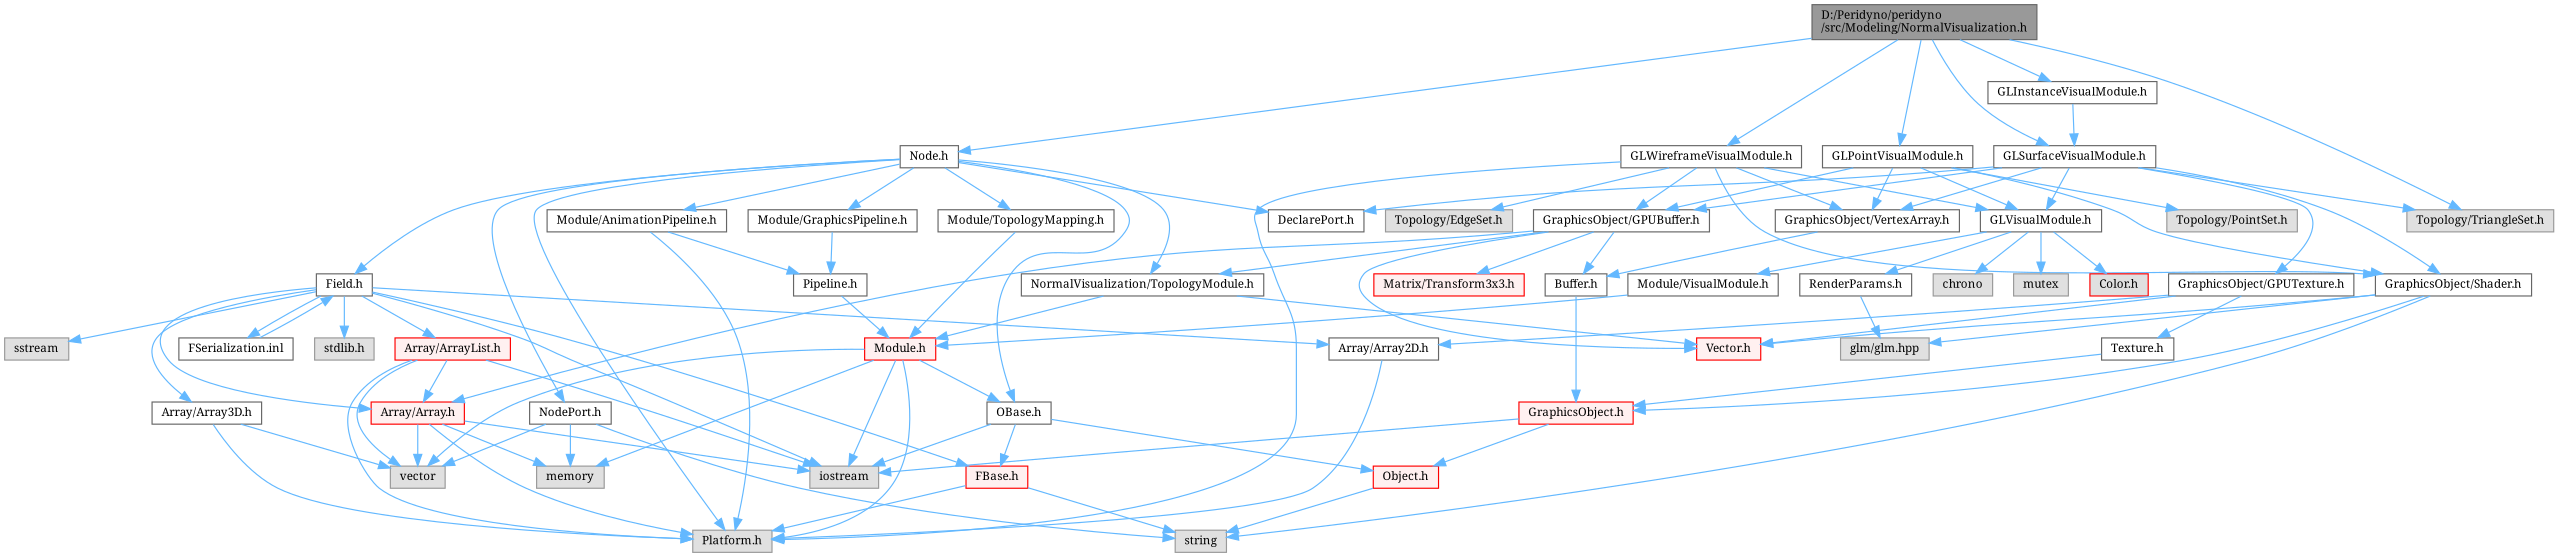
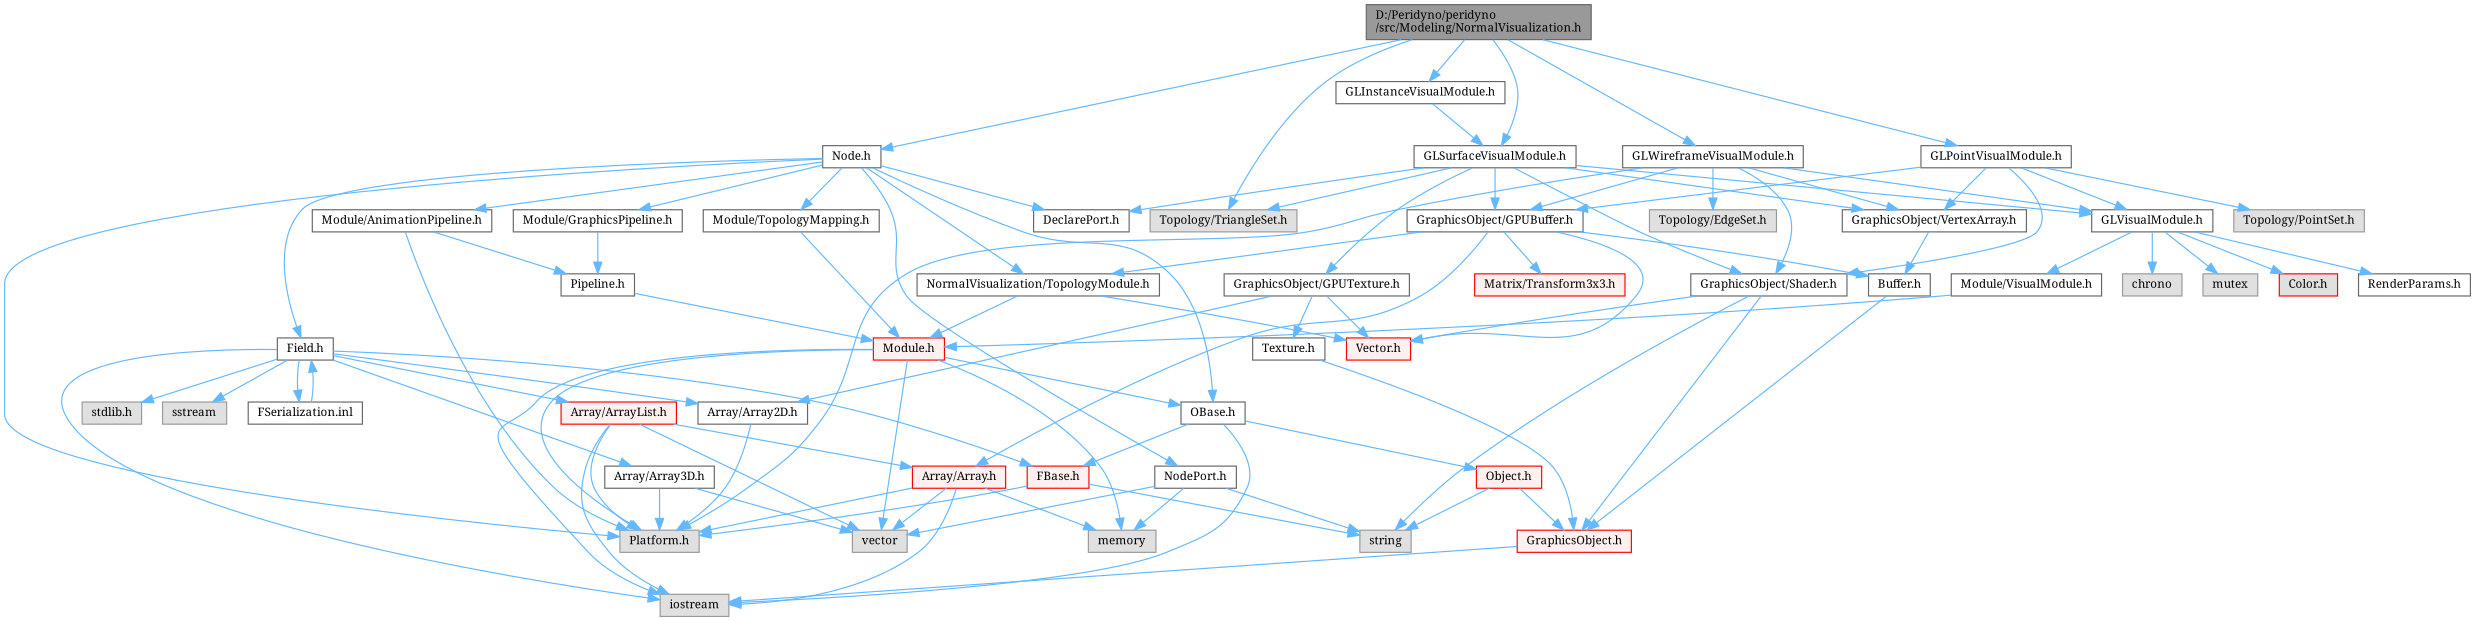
node "glm/glm.hpp": removed
edge "Field.h" -> "Array/Array.h": removed
edge "GraphicsObject.h" -> "Object.h": reversed
